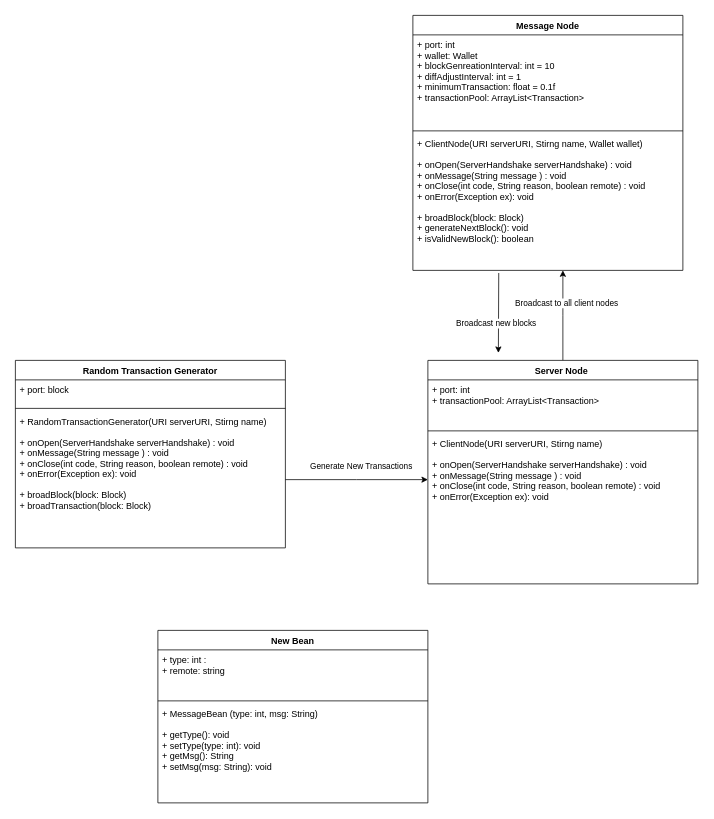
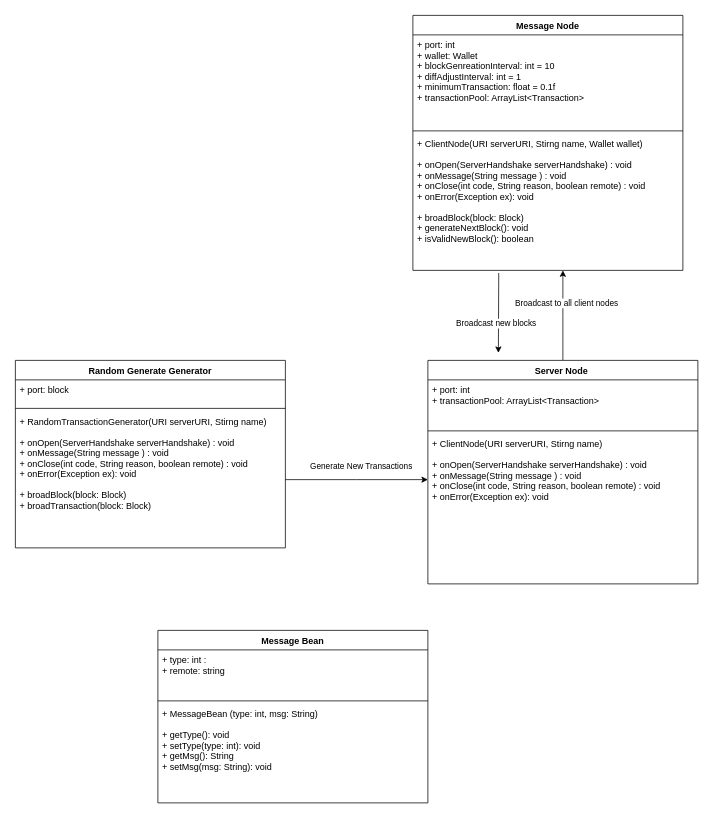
node "Random Transaction Generator": label "Random Transaction Generator" -> "Random Generate Generator"
node "New Bean": label "New Bean" -> "Message Bean"
